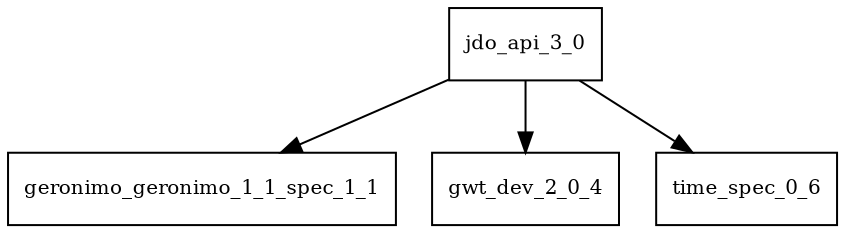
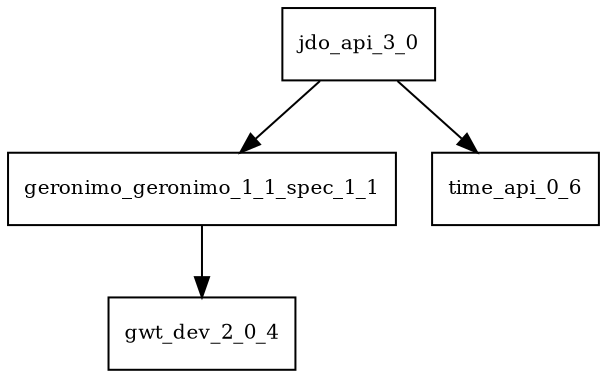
edge "jdo_api_3_0" -> "gwt_dev_2_0_4": now "geronimo_geronimo_1_1_spec_1_1" -> "gwt_dev_2_0_4"
node "time_spec_0_6": label "time_spec_0_6" -> "time_api_0_6"
